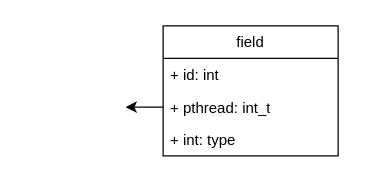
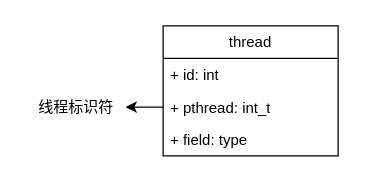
node "field": label "field" -> "thread"
node "线程标识符": added
node "+ int: type": label "+ int: type" -> "+ field: type"
